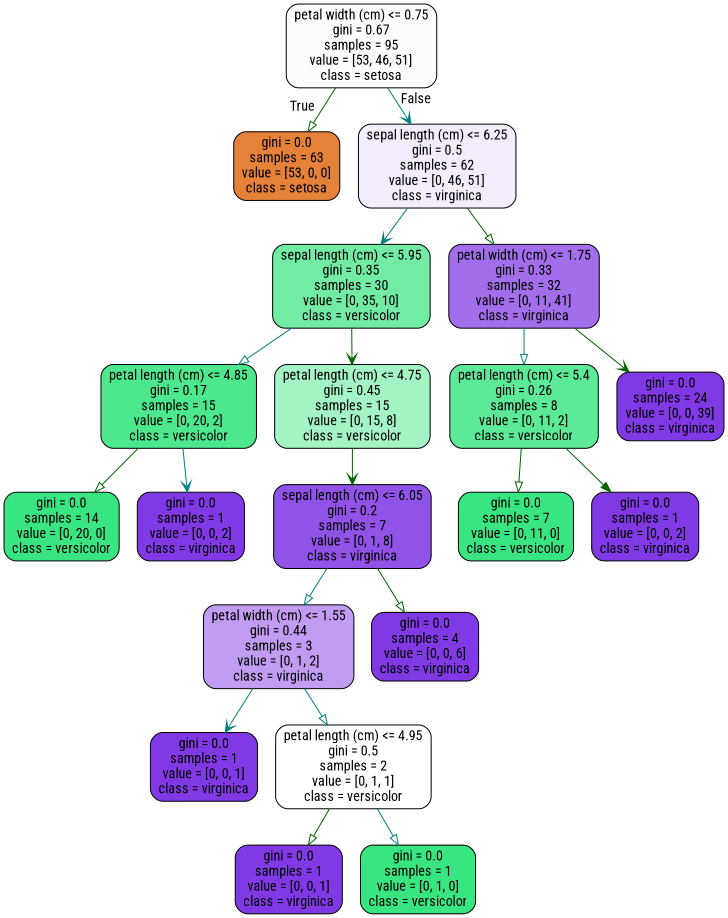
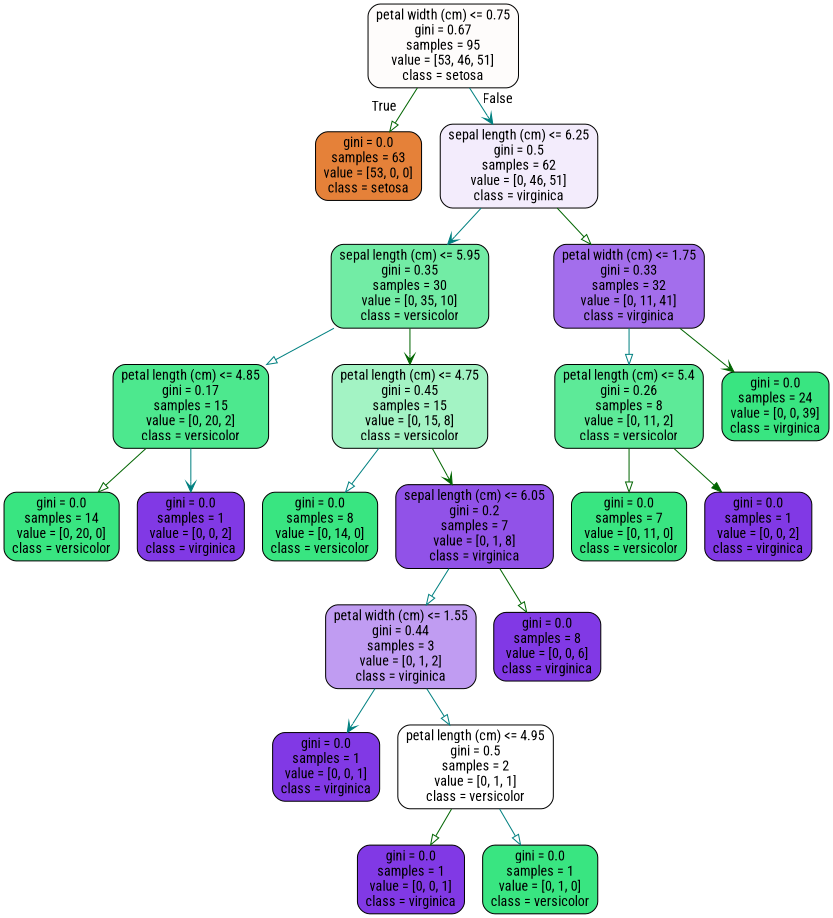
node "gini = 0.0 samples = 24 value = [0, 0, 39] class = virginica": fillcolor #8139e5 -> #39e581
node "gini = 0.0 samples = 8 value = [0, 14, 0] class = versicolor": added
node "gini = 0.0 samples = 4 value = [0, 0, 6] class = virginica": label "gini = 0.0 samples = 4 value = [0, 0, 6] class = virginica" -> "gini = 0.0 samples = 8 value = [0, 0, 6] class = virginica"
